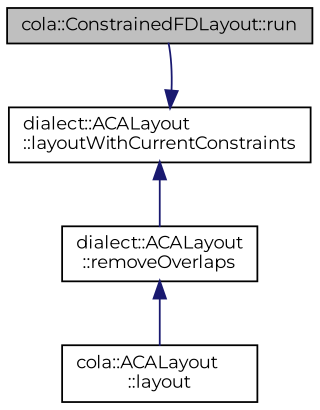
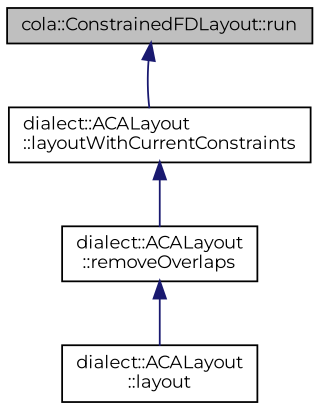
edge "cola::ConstrainedFDLayout::run" -> "dialect::ACALayout ::layoutWithCurrentConstraints": reversed
node "cola::ACALayout ::layout": label "cola::ACALayout ::layout" -> "dialect::ACALayout ::layout"
